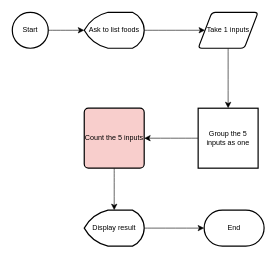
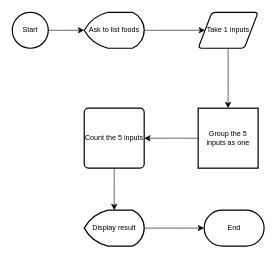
node "Count the 5 inputs": fillcolor #f8cecc -> #ffffff
